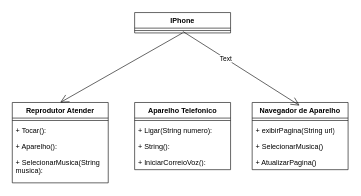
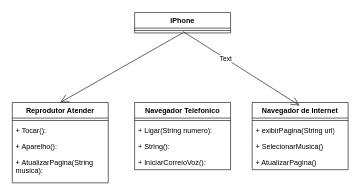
node "Aparelho Telefonico": label "Aparelho Telefonico" -> "Navegador Telefonico"
node "Navegador de Aparelho": label "Navegador de Aparelho" -> "Navegador de Internet"
node "+ SelecionarMusica(String musica):": label "+ SelecionarMusica(String musica):" -> "+ AtualizarPagina(String musica):"
